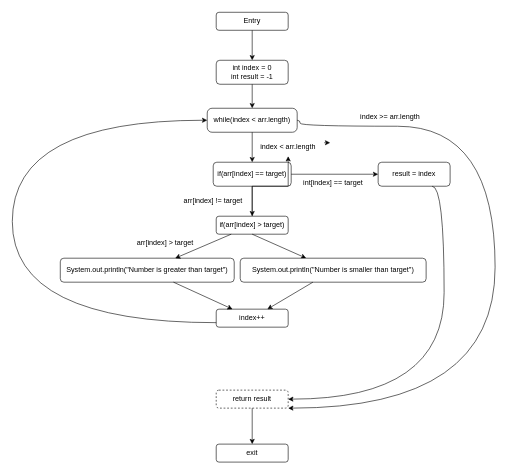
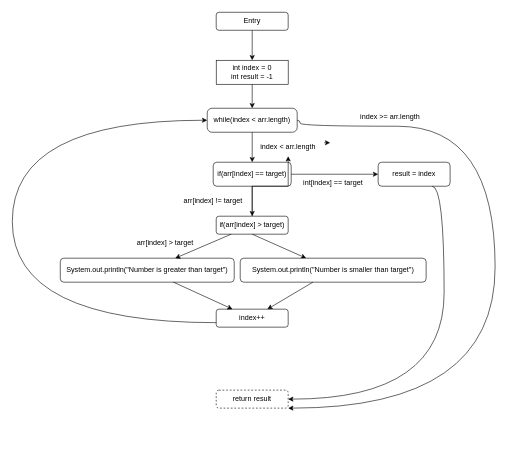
node "int index = 0 int result = -1": shape rounded rectangle -> rectangle
edge "return result" -> "exit": removed
node "exit": removed
